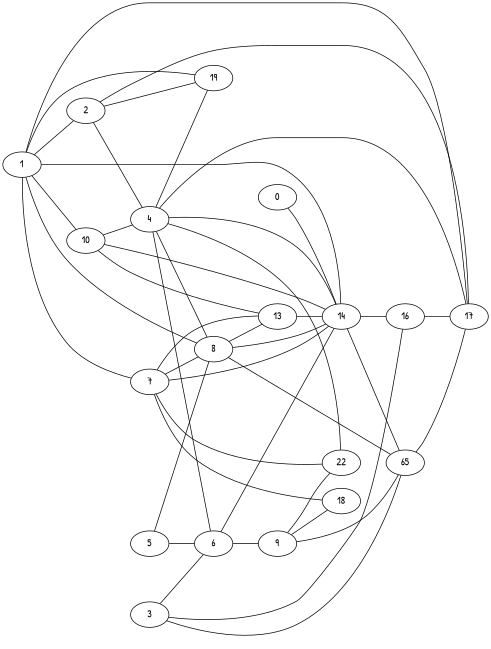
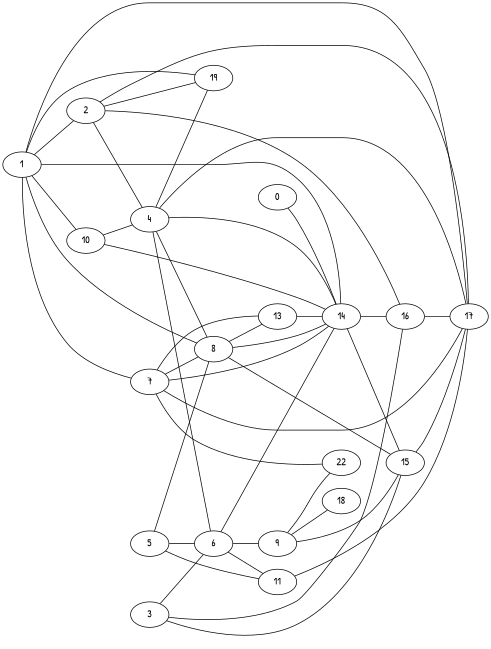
edge "2" -- "16": added
edge "10" -- "13": removed
edge "4" -- "22": removed
node "65": label "65" -> "15"
edge "7" -- "18": now "7" -- "17"
node "11": added
